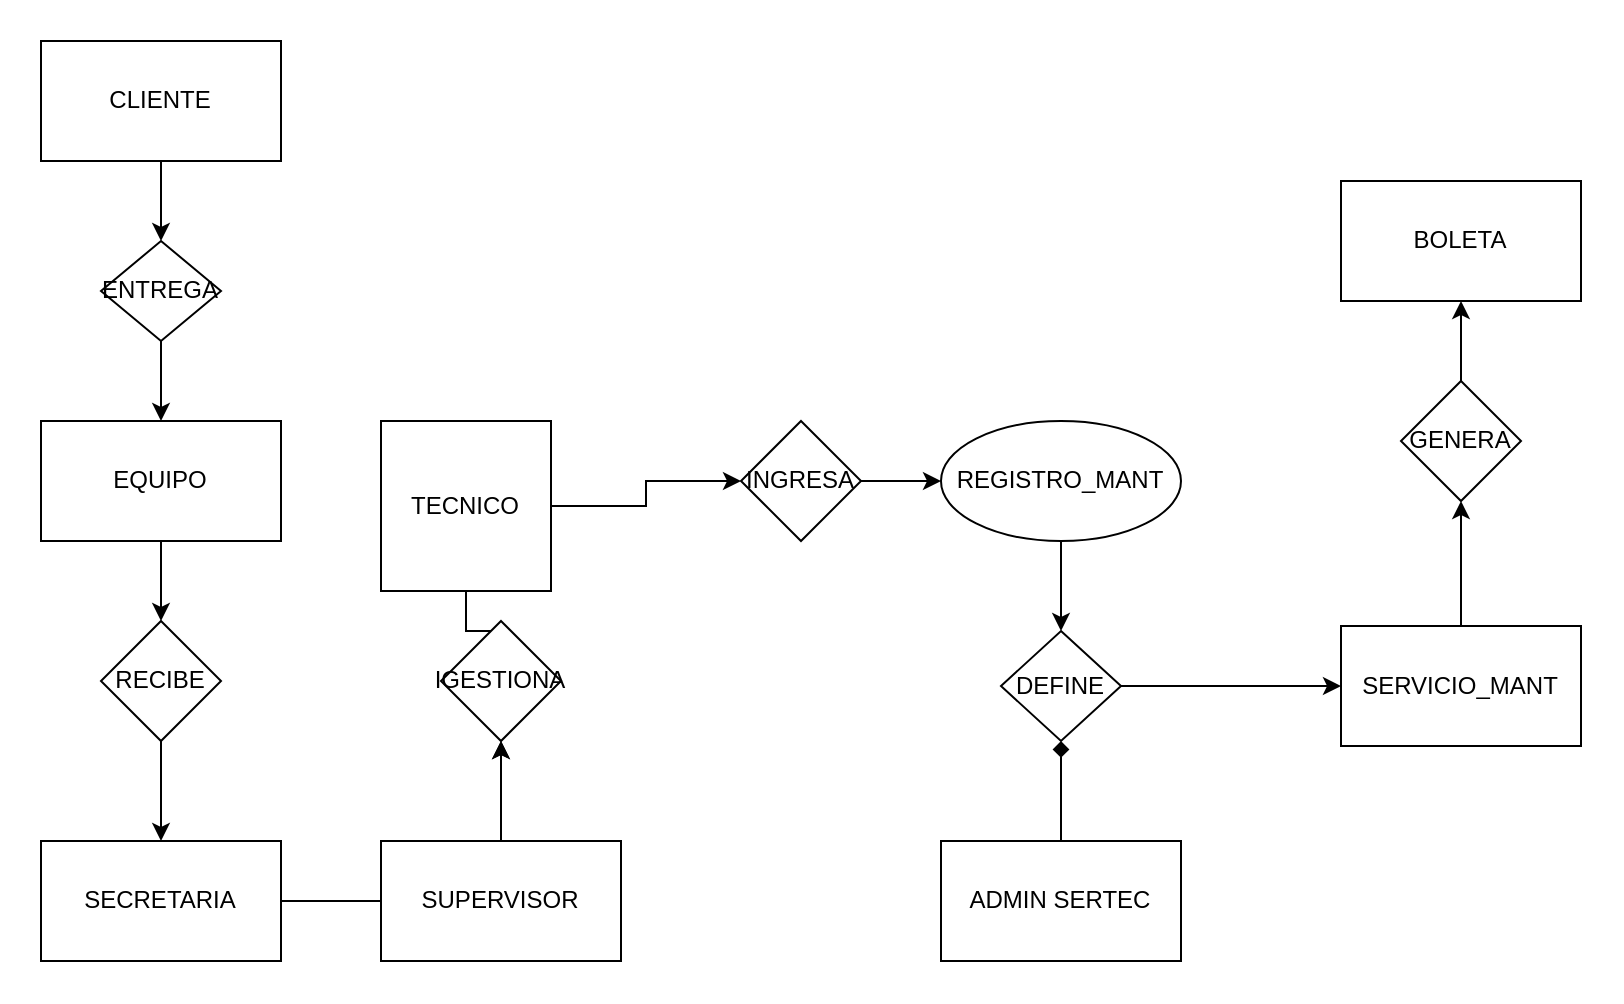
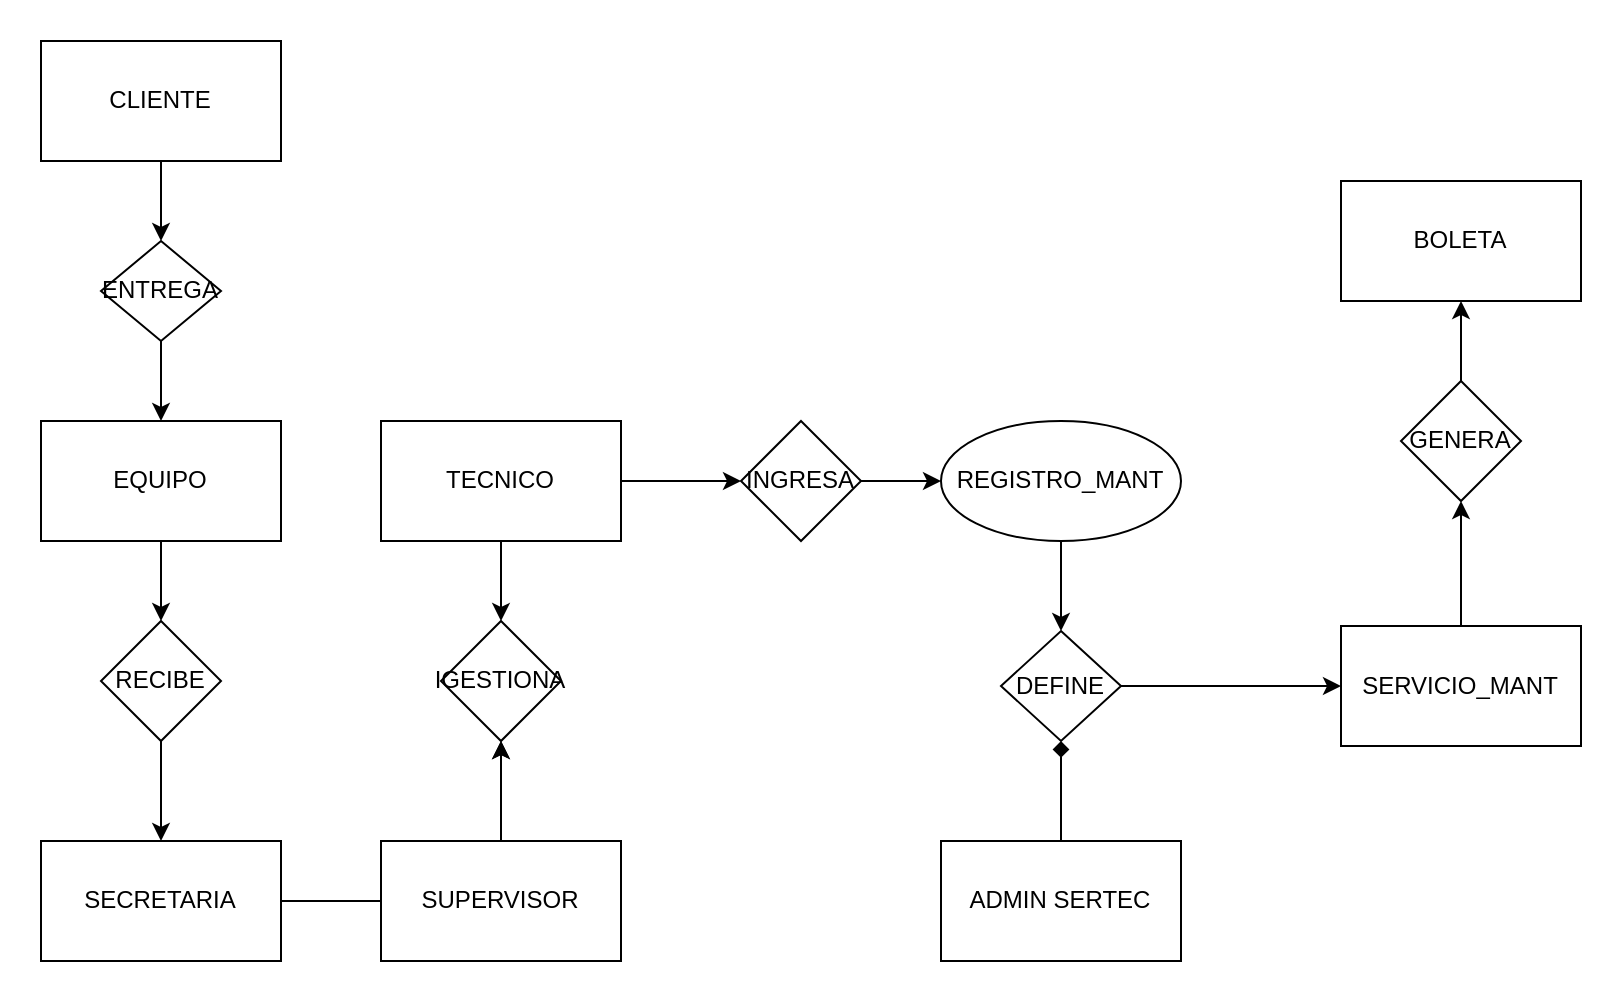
node "TECNICO": size 170x170 -> 240x120
